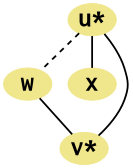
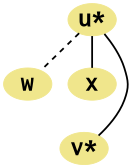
edge "w" -- "v*": removed
